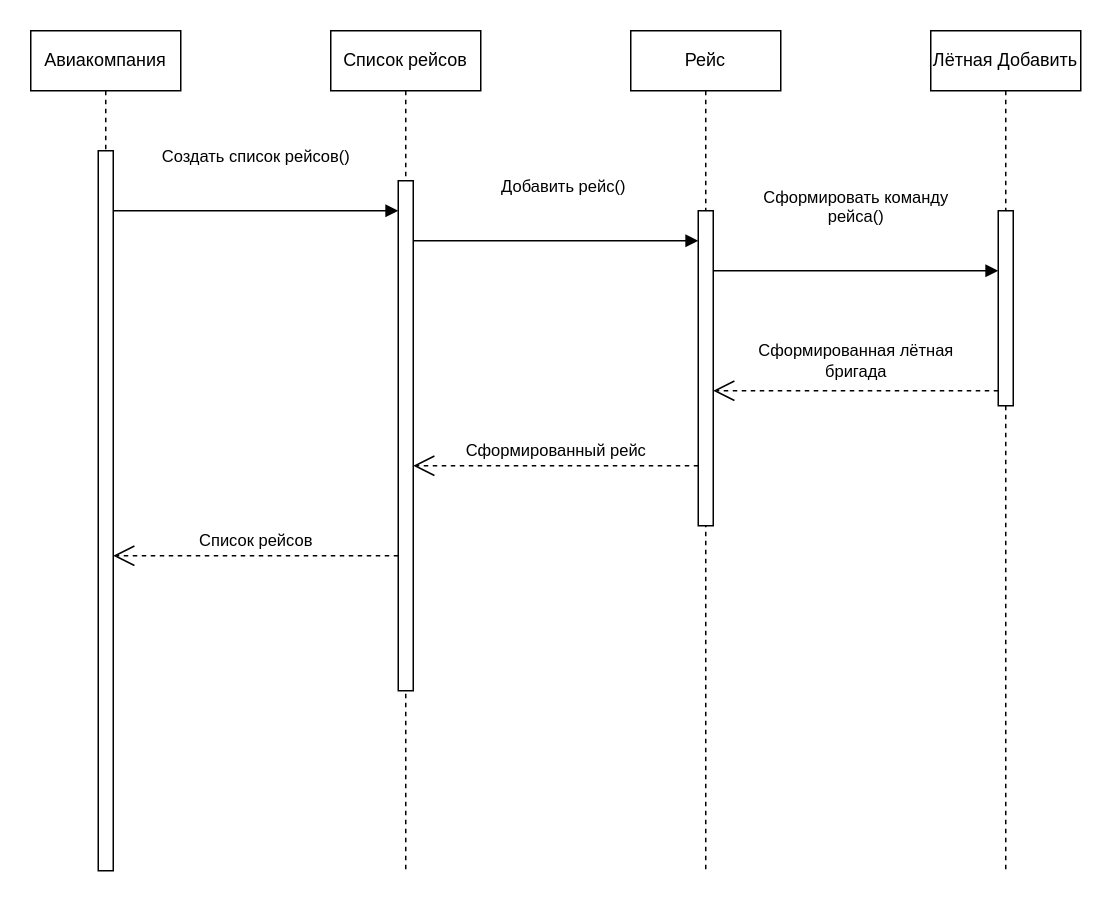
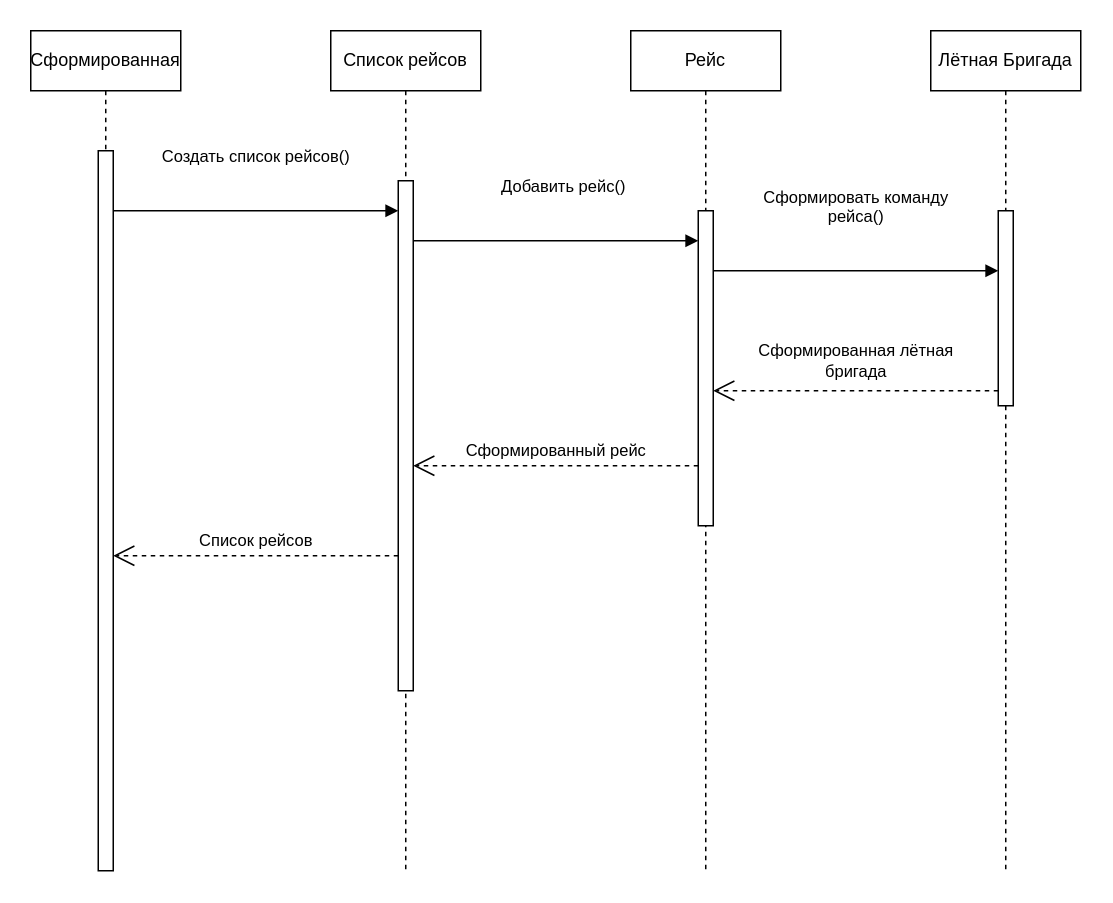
node "Авиакомпания": label "Авиакомпания" -> "Сформированная"
node "Лётная Добавить": label "Лётная Добавить" -> "Лётная Бригада"
